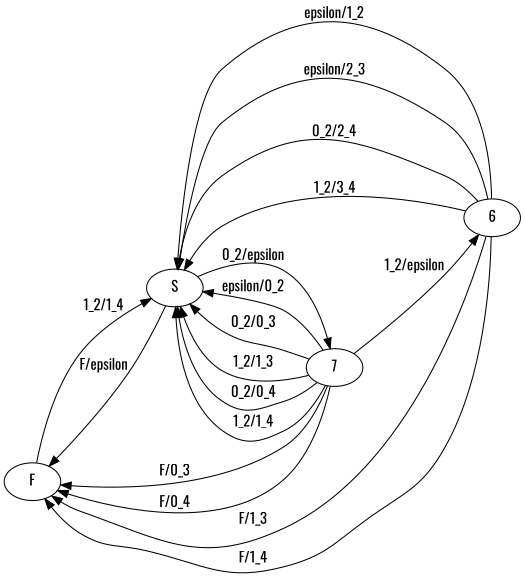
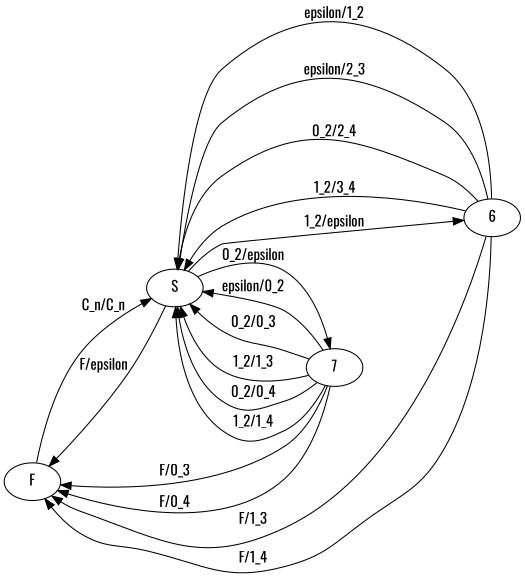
edge "7" -> "6": now "S" -> "6"
edge "F" -> "S": label "1_2/1_4" -> "C_n/C_n"
